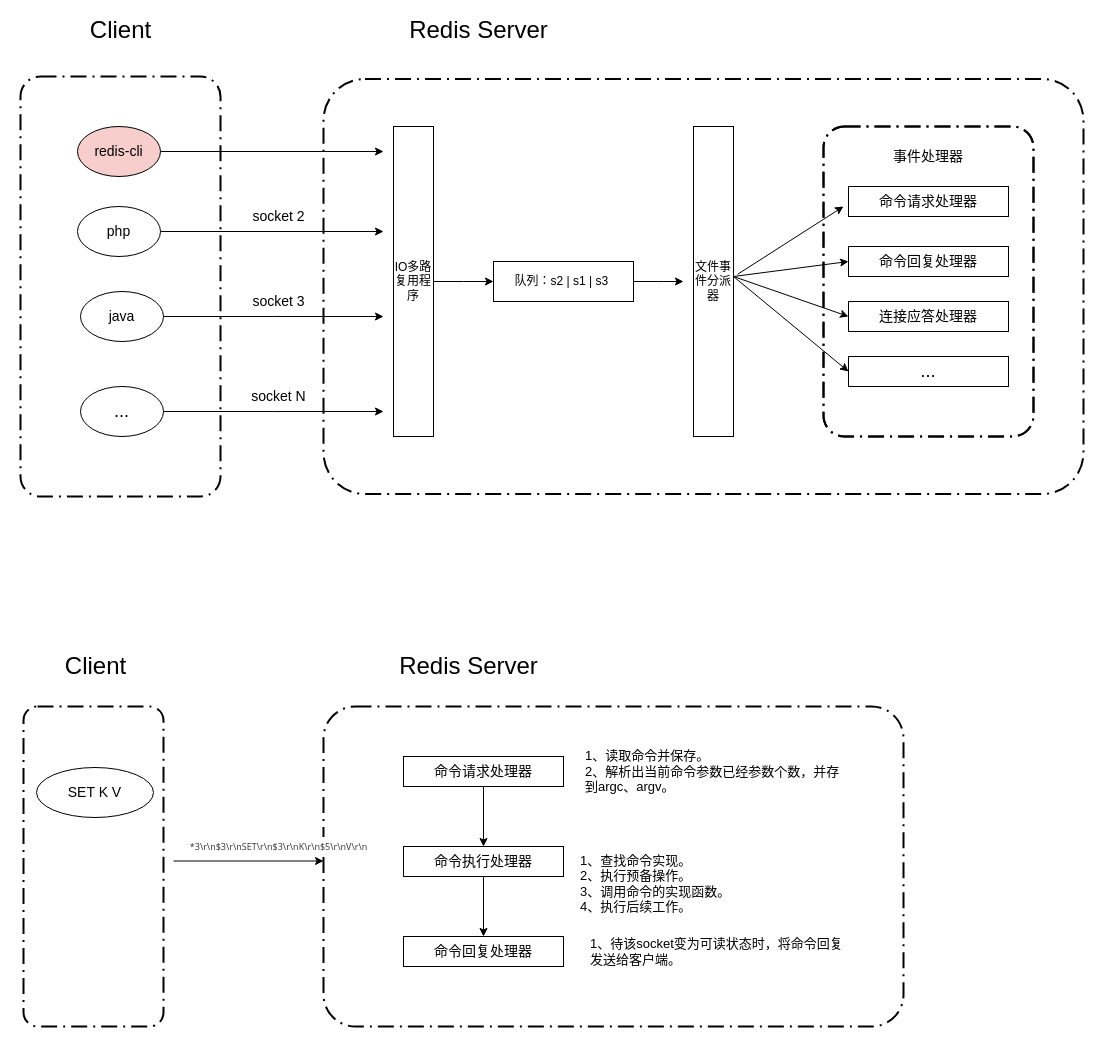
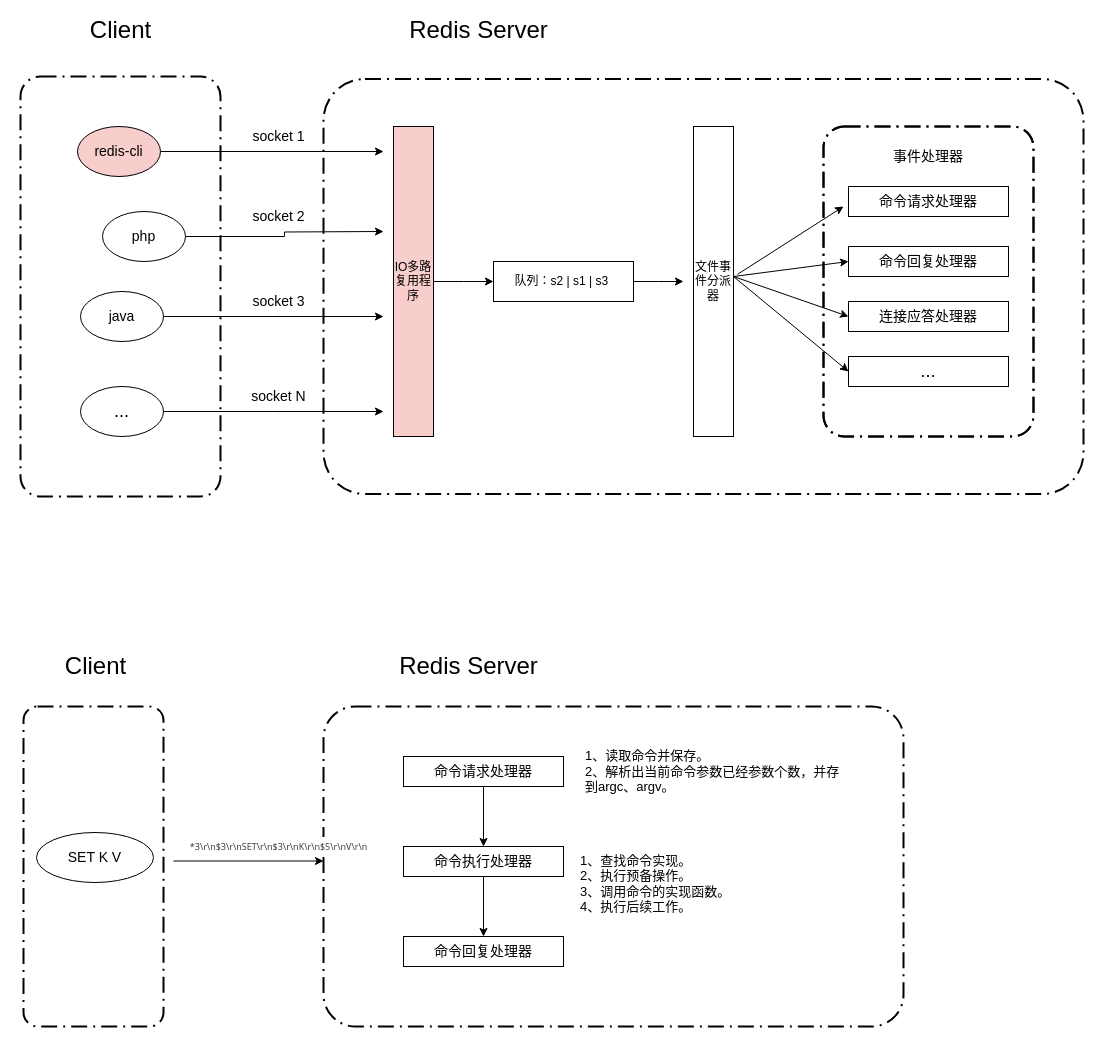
node "socket 1": added
node "php": moved (119, 232) -> (144, 237)
node "IO多路复用程序": fillcolor #ffffff -> #f8cecc
node "SET K V": moved (95, 793) -> (95, 858)
node "1、待该socket变为可读状态时，将命令回复发送给客户端。": removed
